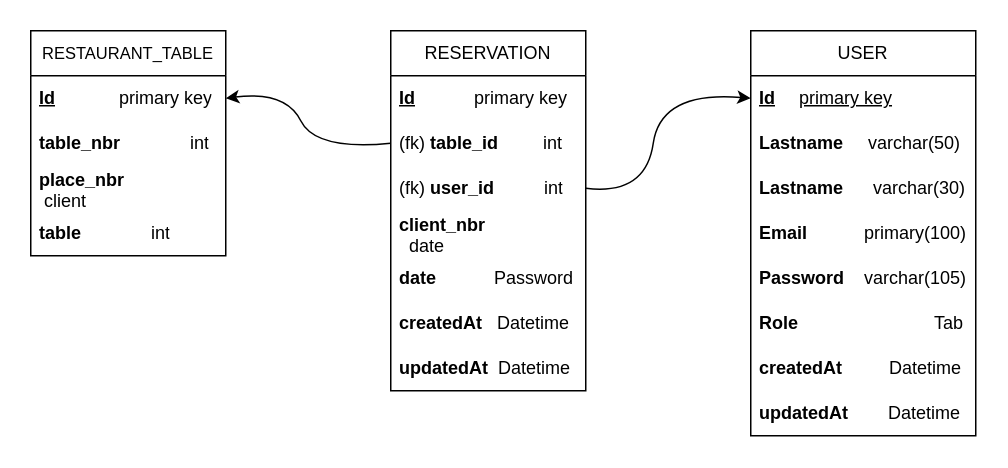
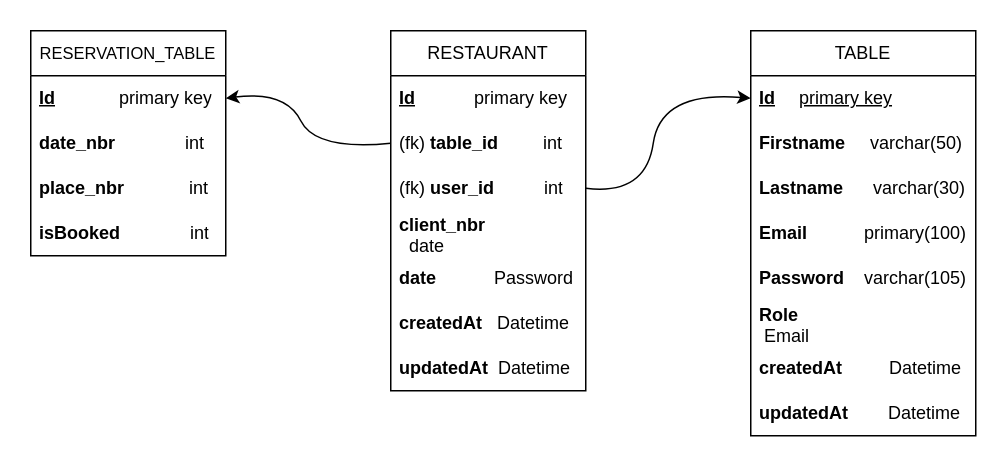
node "RESTAURANT_TABLE": label "RESTAURANT_TABLE" -> "RESERVATION_TABLE"
node "RESERVATION": label "RESERVATION" -> "RESTAURANT"
node "USER": label "USER" -> "TABLE"
node "table_nbr int": label "table_nbr int" -> "date_nbr int"
node "Lastname varchar(50)": label "Lastname varchar(50)" -> "Firstname varchar(50)"
node "place_nbr client": label "place_nbr client" -> "place_nbr int"
node "table int": label "table int" -> "isBooked int"
node "Role Tab": label "Role Tab" -> "Role Email"
